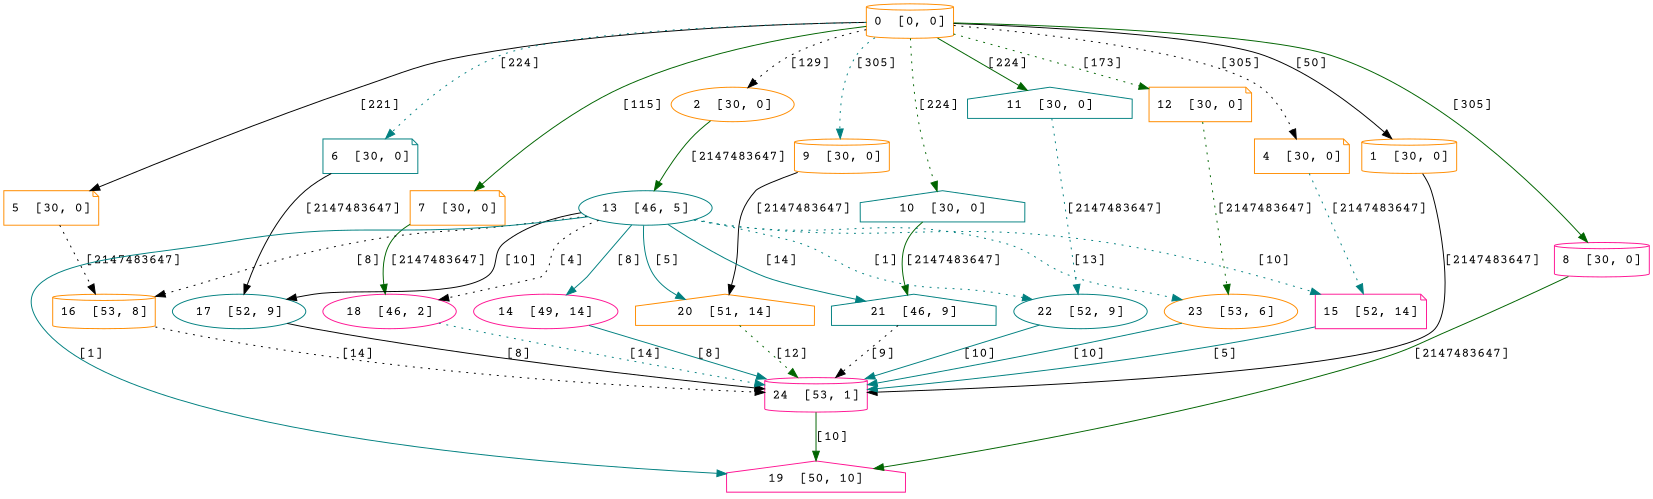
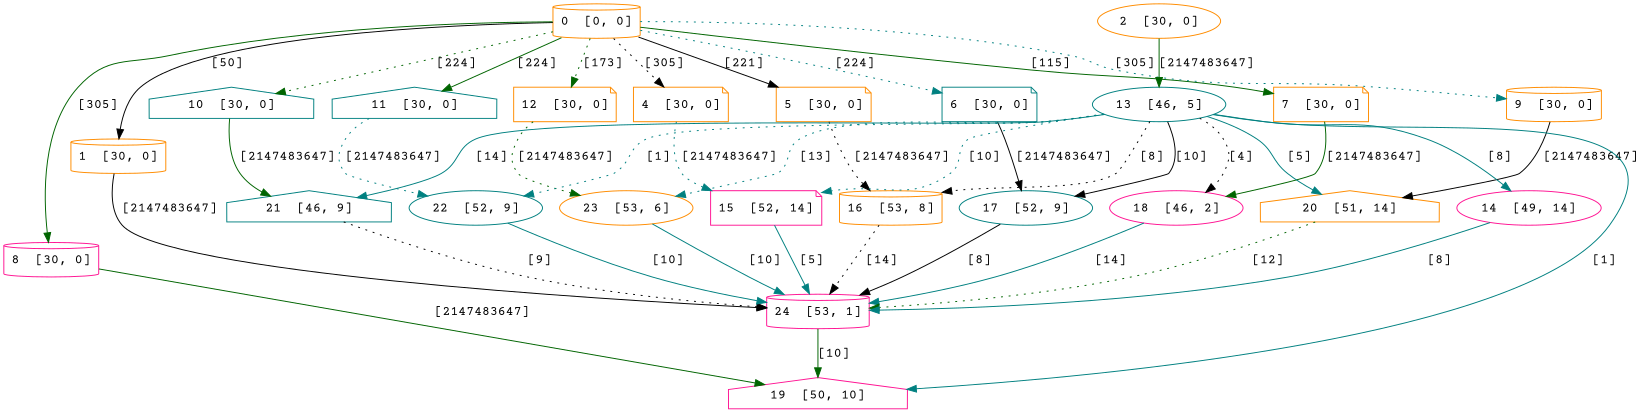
edge "0  [0, 0]" -> "2  [30, 0]": removed, label "[129]"
edge "18  [46, 2]" -> "24  [53, 1]": style dotted -> solid
